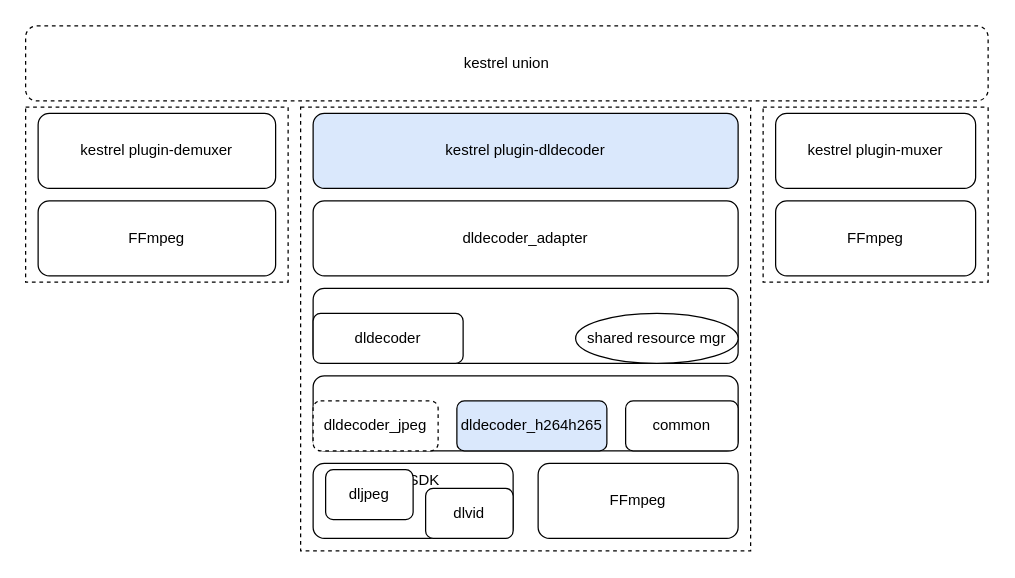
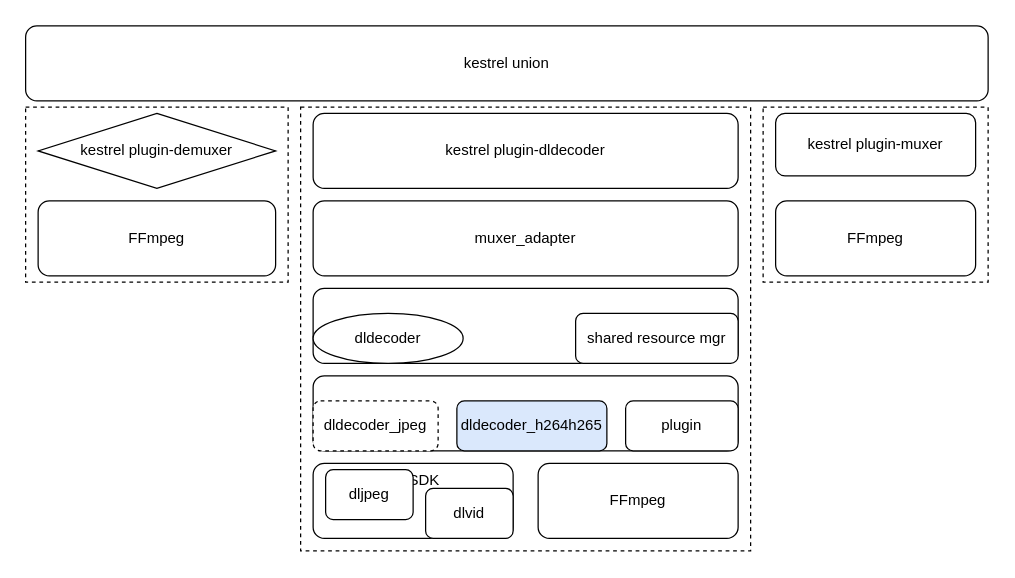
node "kestrel union": style dashed -> solid
node "kestrel plugin-demuxer": shape rounded rectangle -> diamond
node "kestrel plugin-dldecoder": fillcolor #dae8fc -> #ffffff
node "kestrel plugin-muxer": size 200x75 -> 200x63
node "dldecoder_adapter": label "dldecoder_adapter" -> "muxer_adapter"
node "dldecoder": shape rounded rectangle -> ellipse
node "shared resource mgr": shape ellipse -> rounded rectangle
node "common": label "common" -> "plugin"
